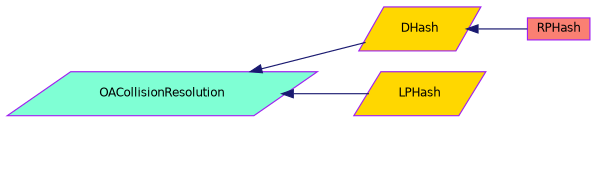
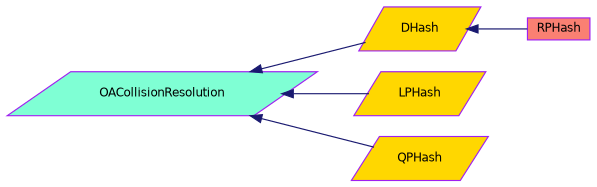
node "QPHash": added
